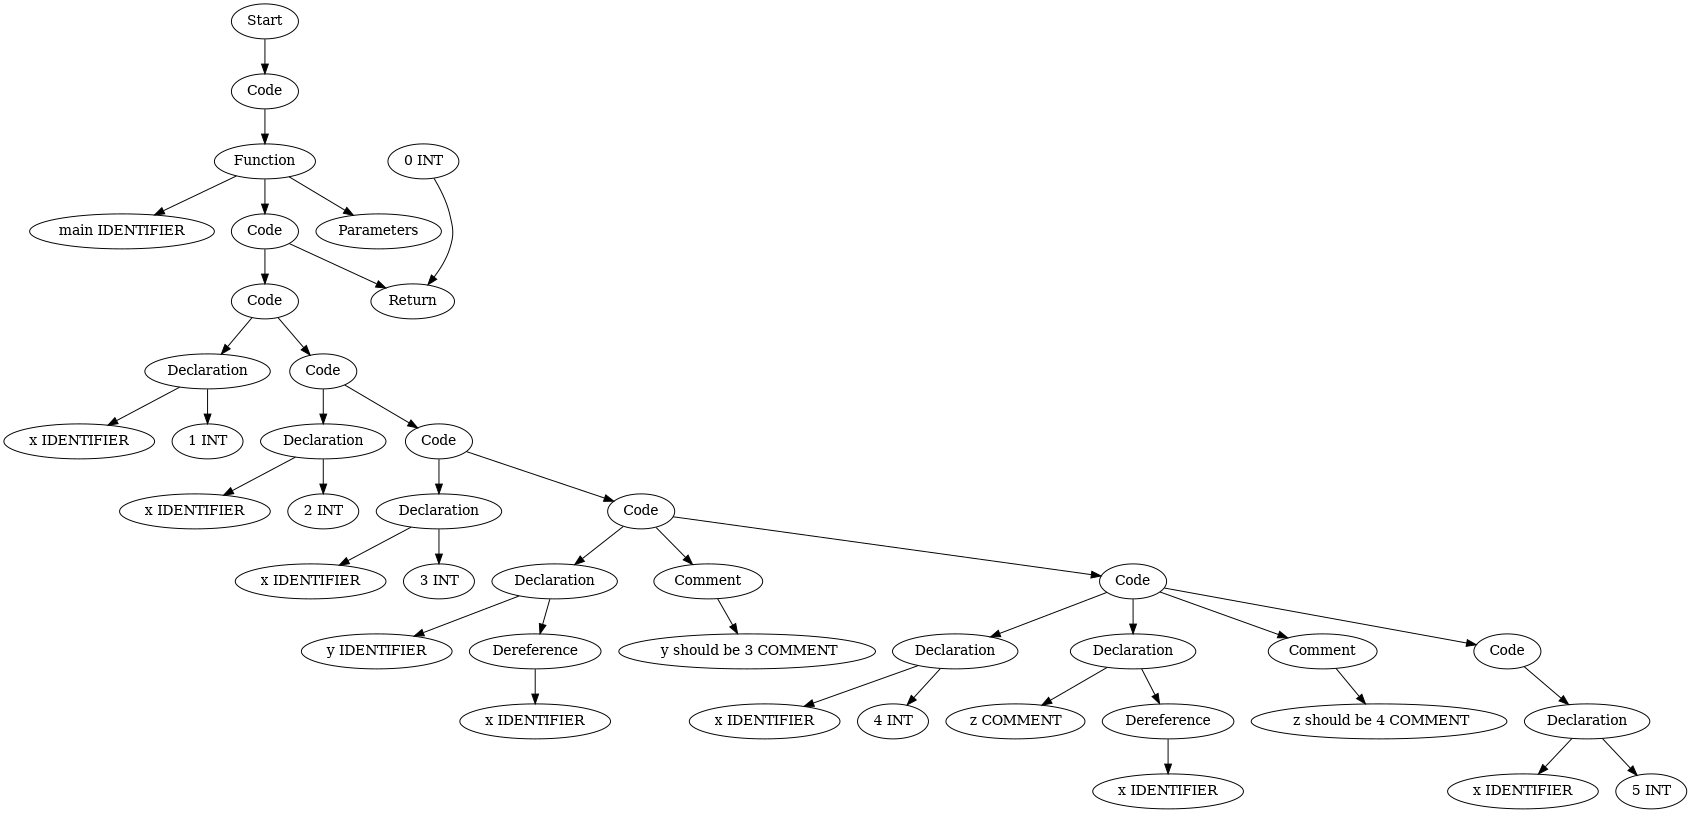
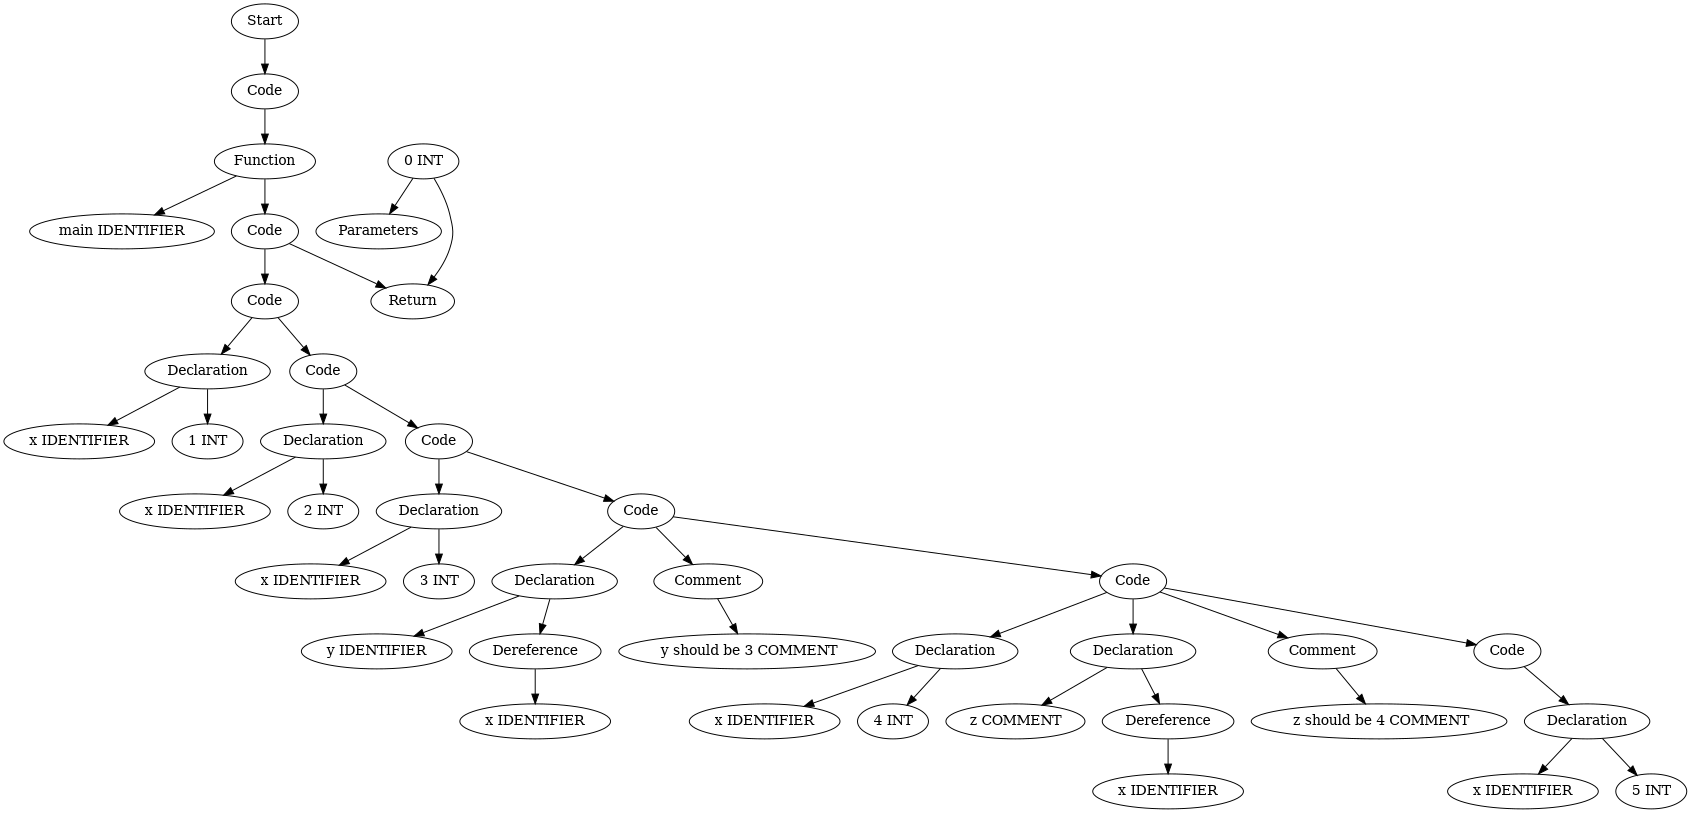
edge "Function" -> "Parameters": now "0 INT" -> "Parameters"
